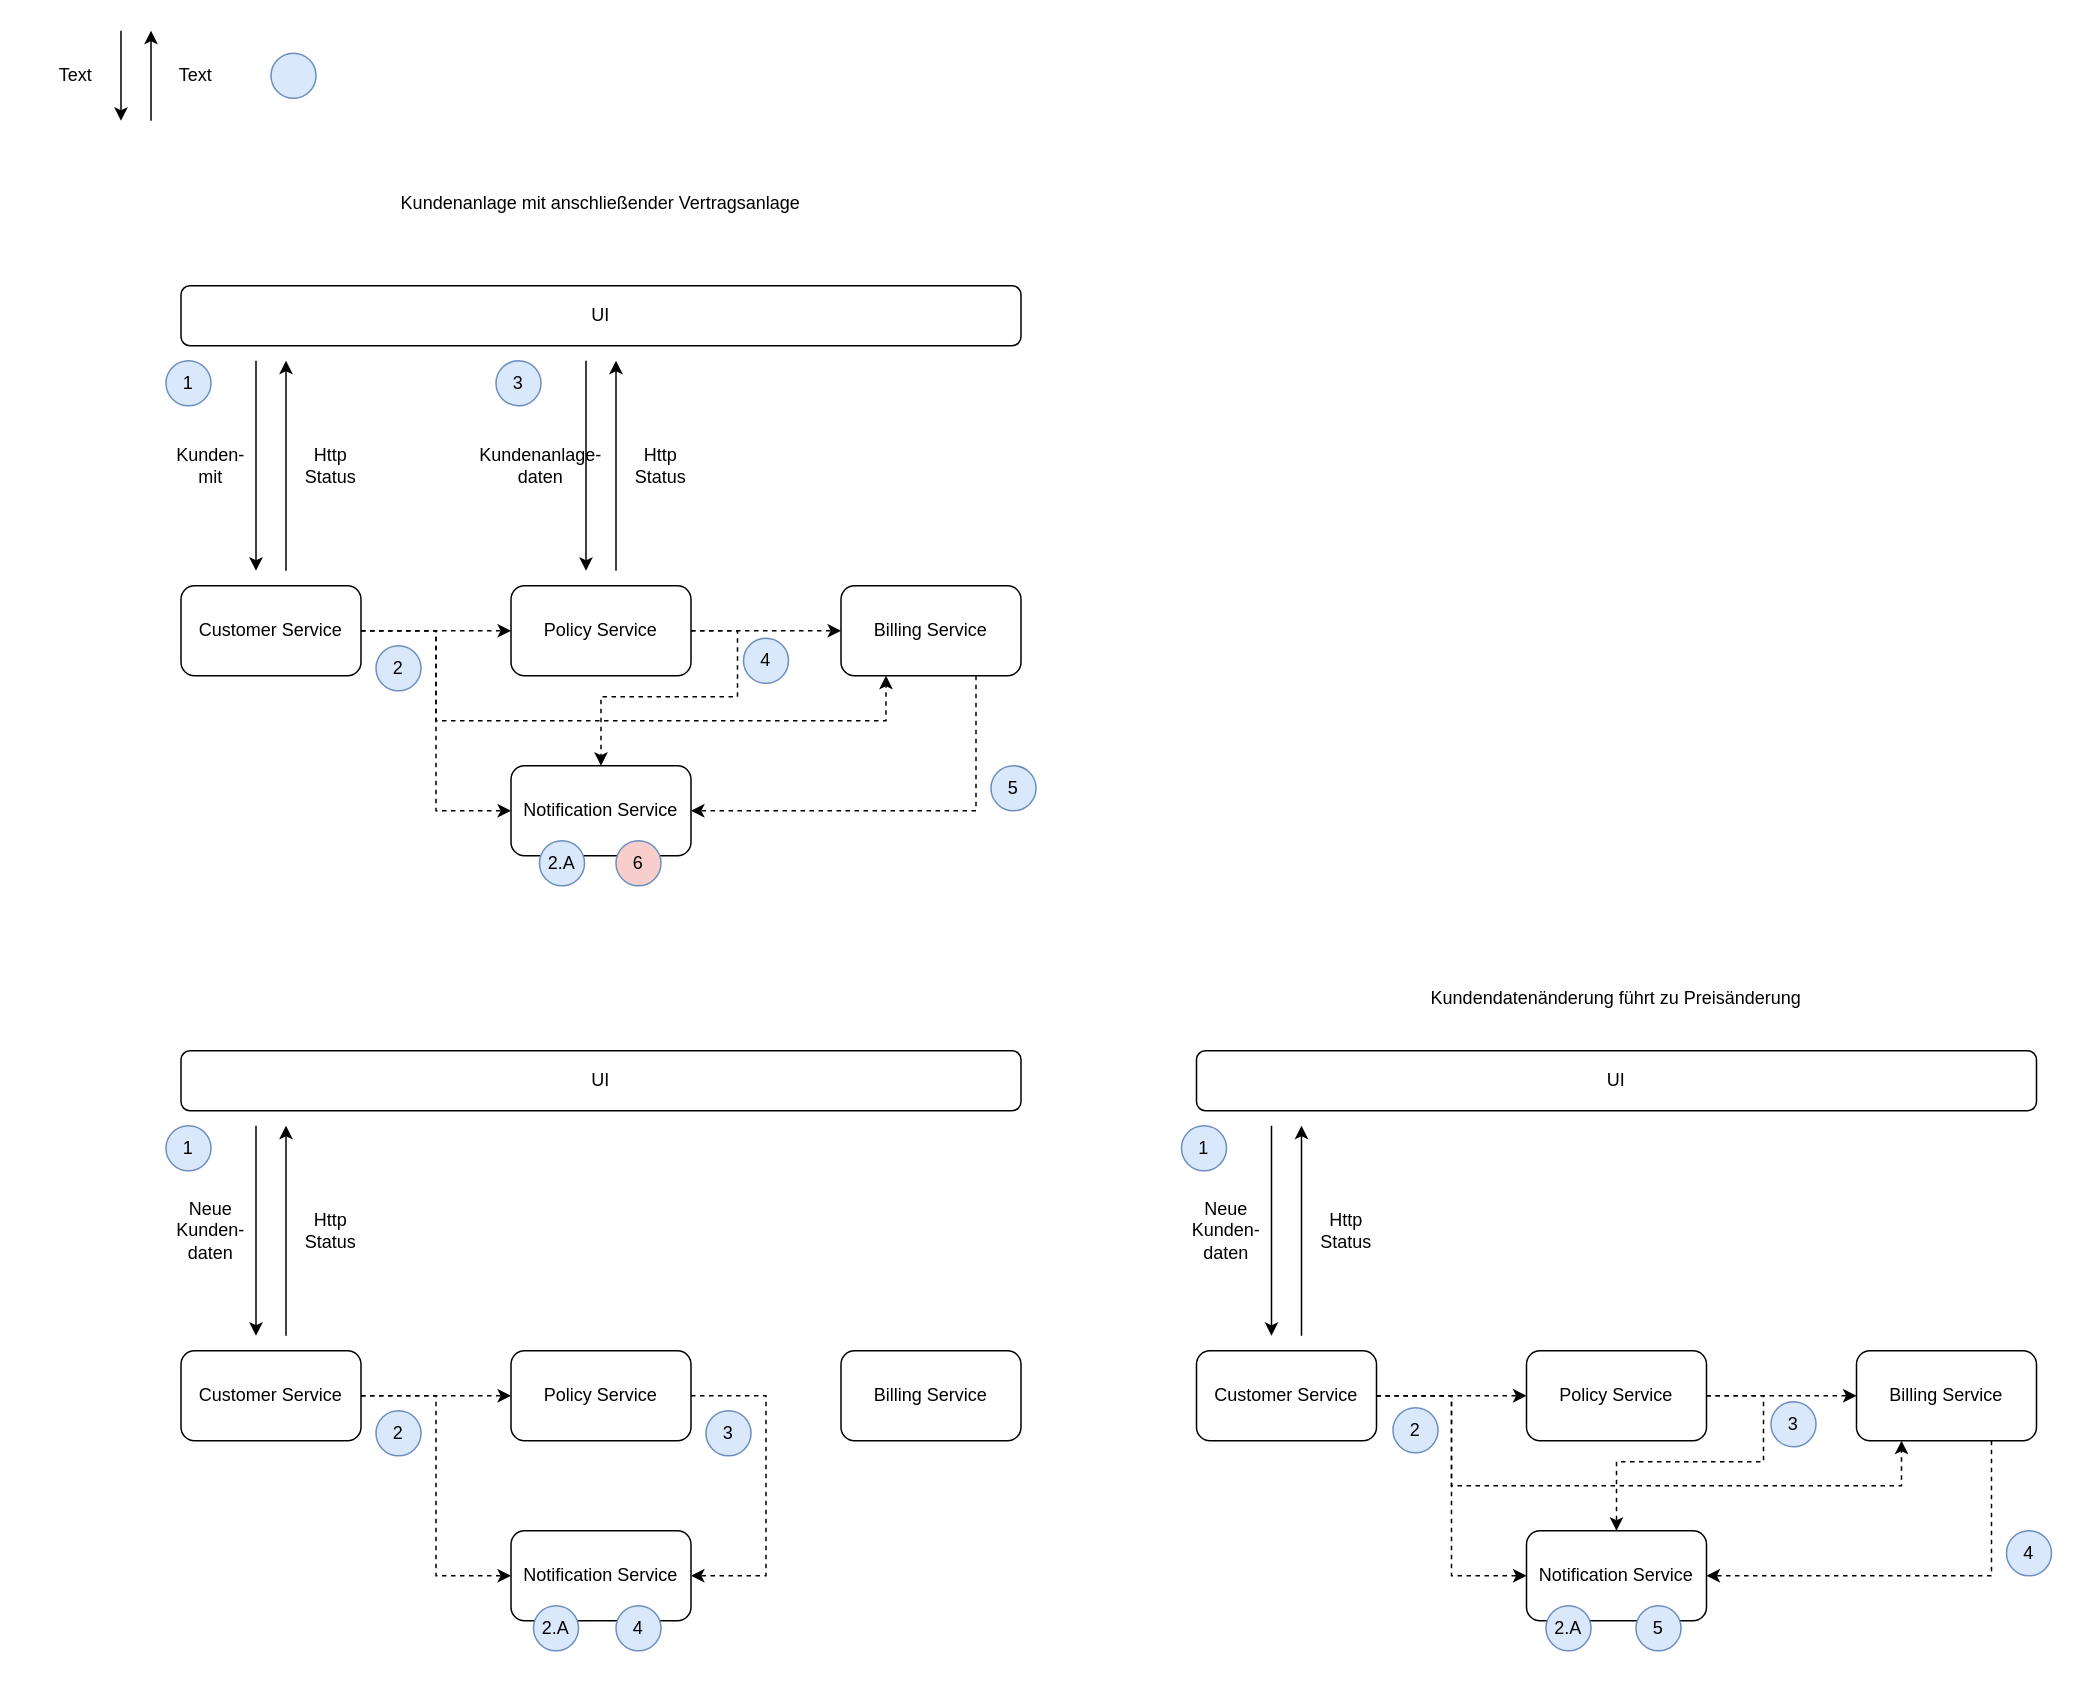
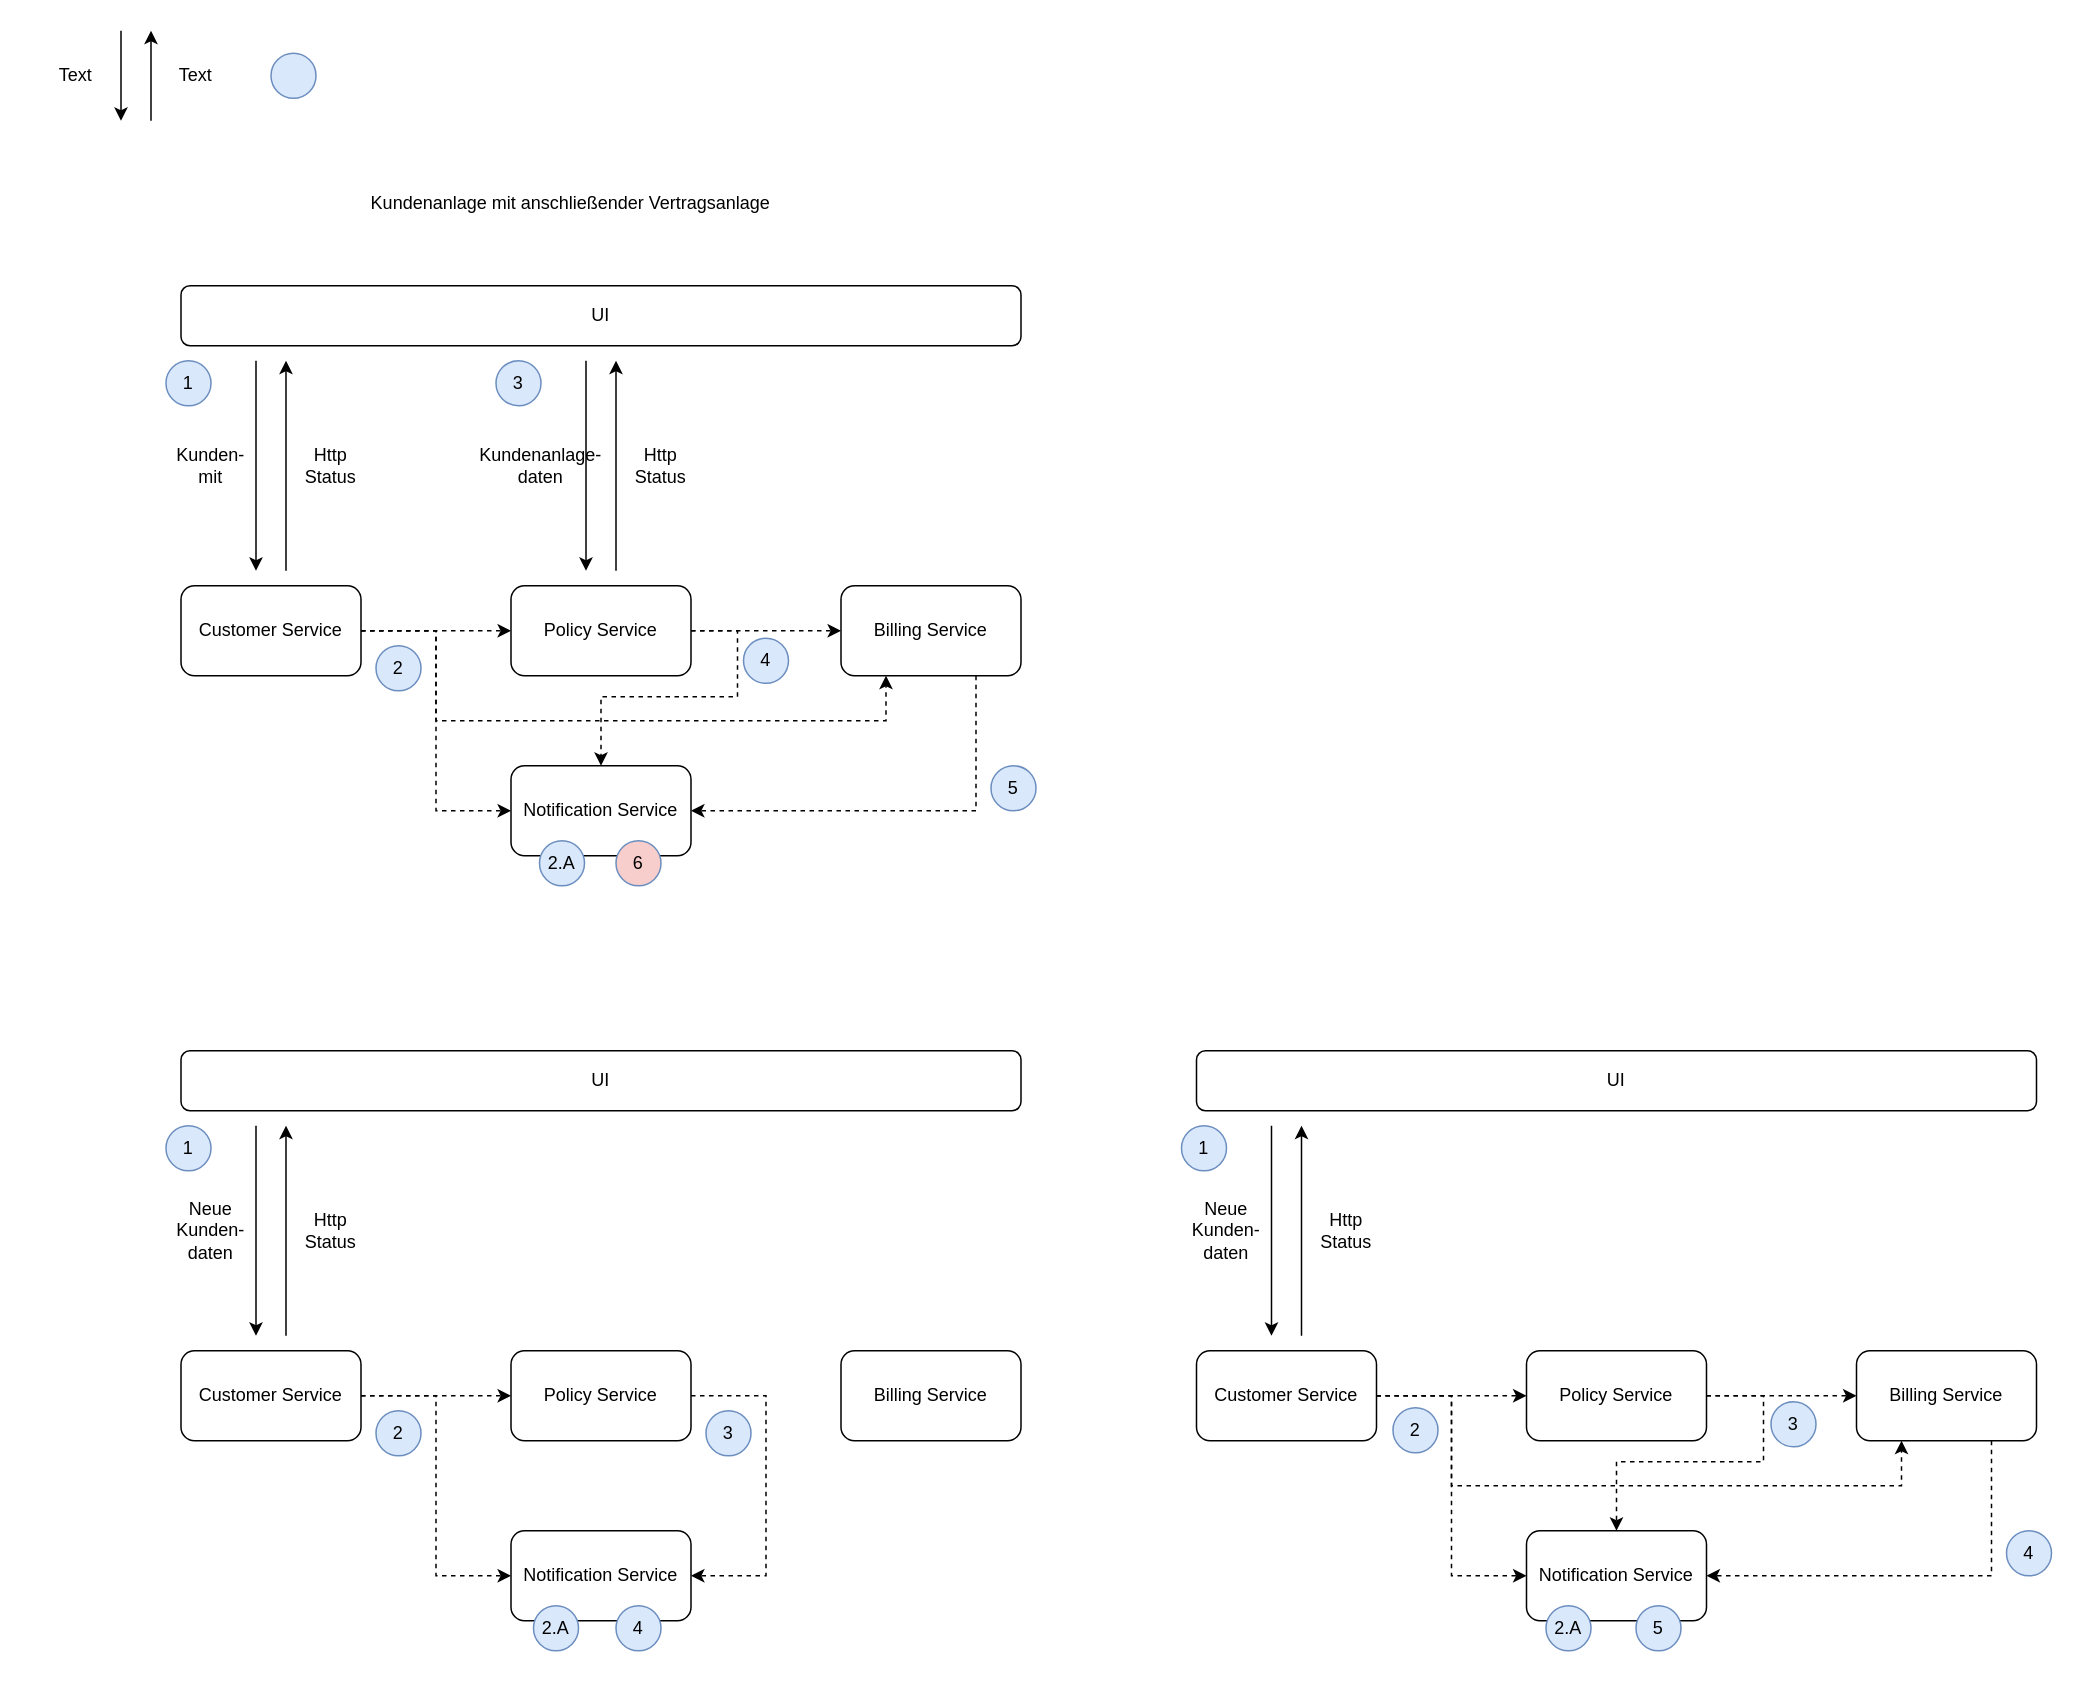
node "Kundenanlage mit anschließender Vertragsanlage": moved (601, 203) -> (571, 203)
node "Kundendatenänderung führt zu Preisänderung": removed
